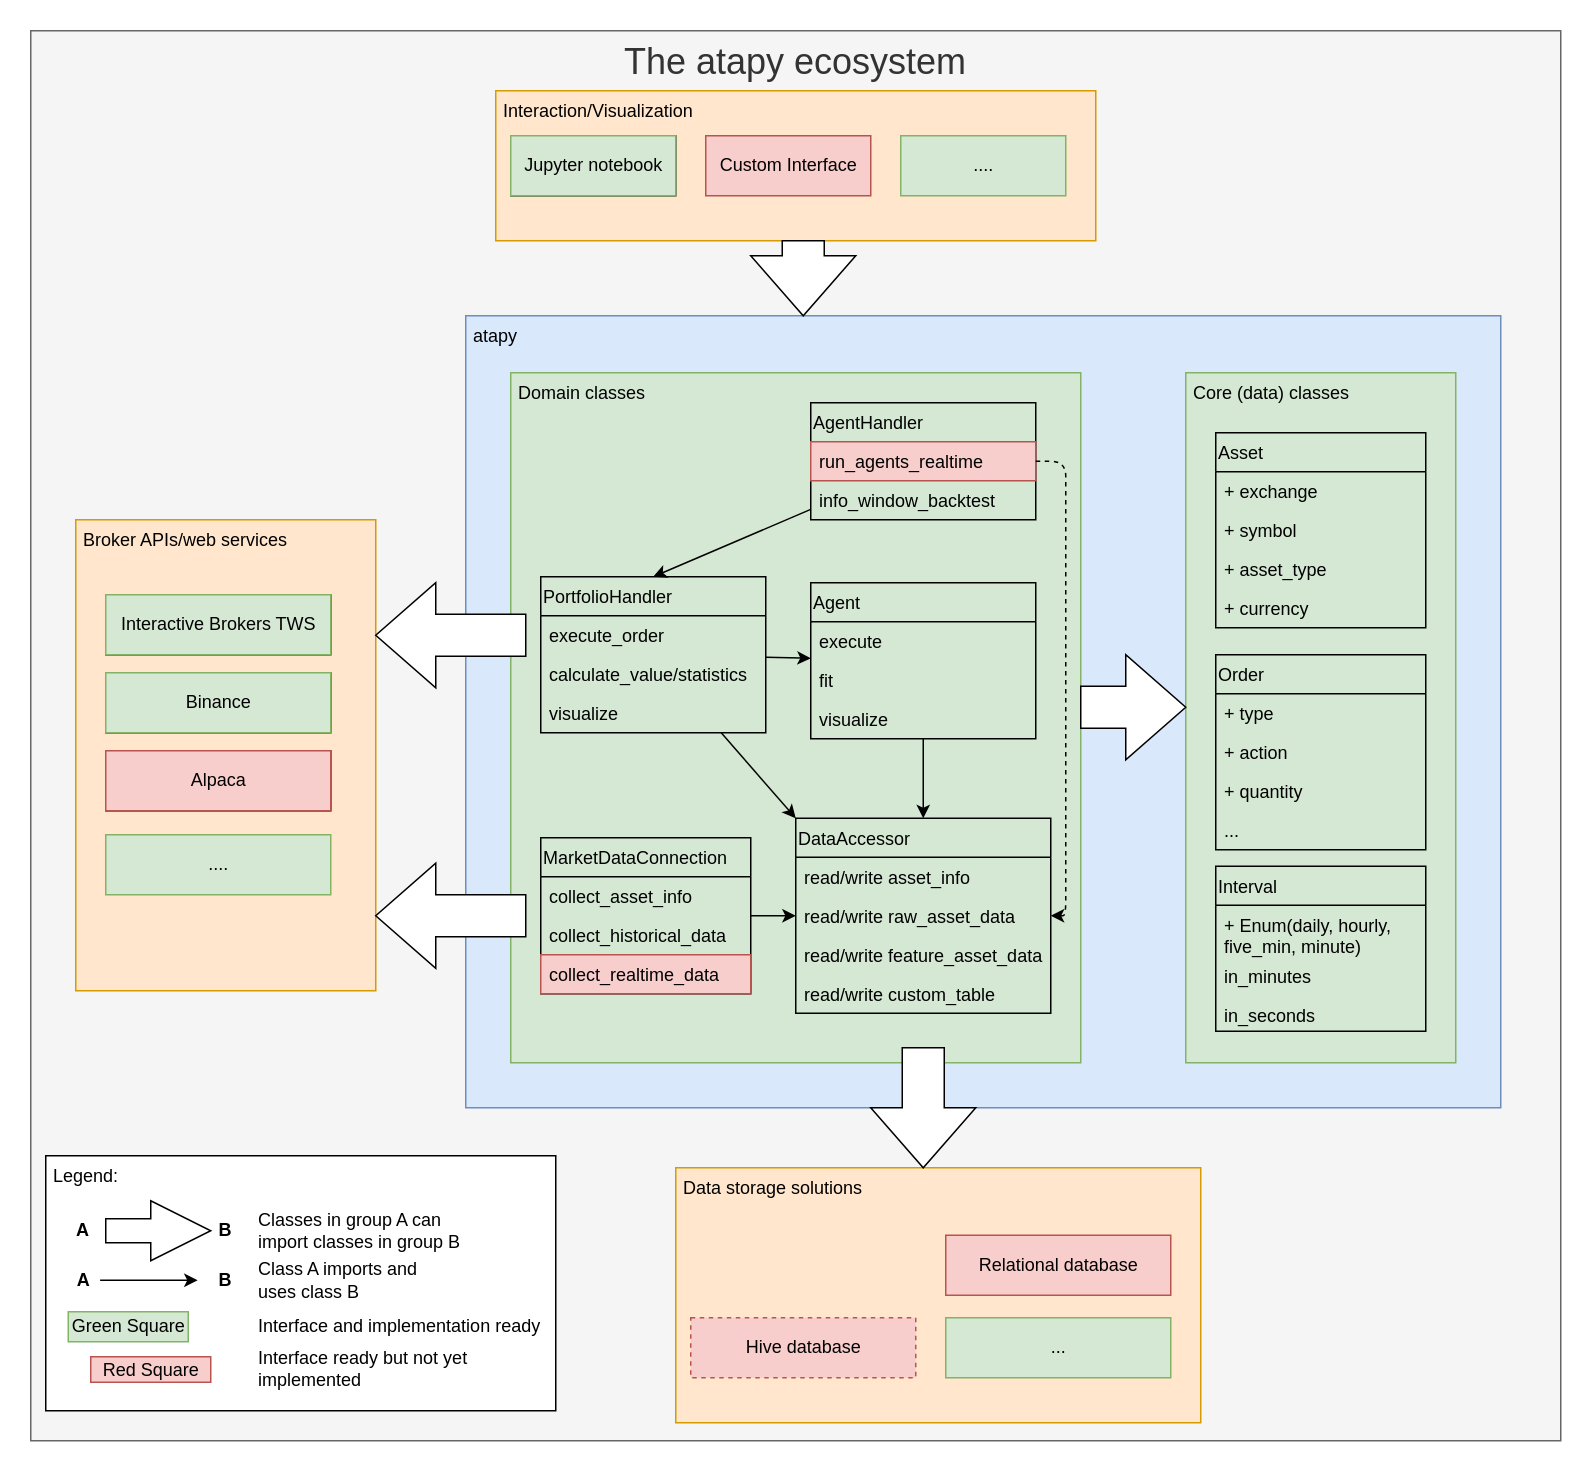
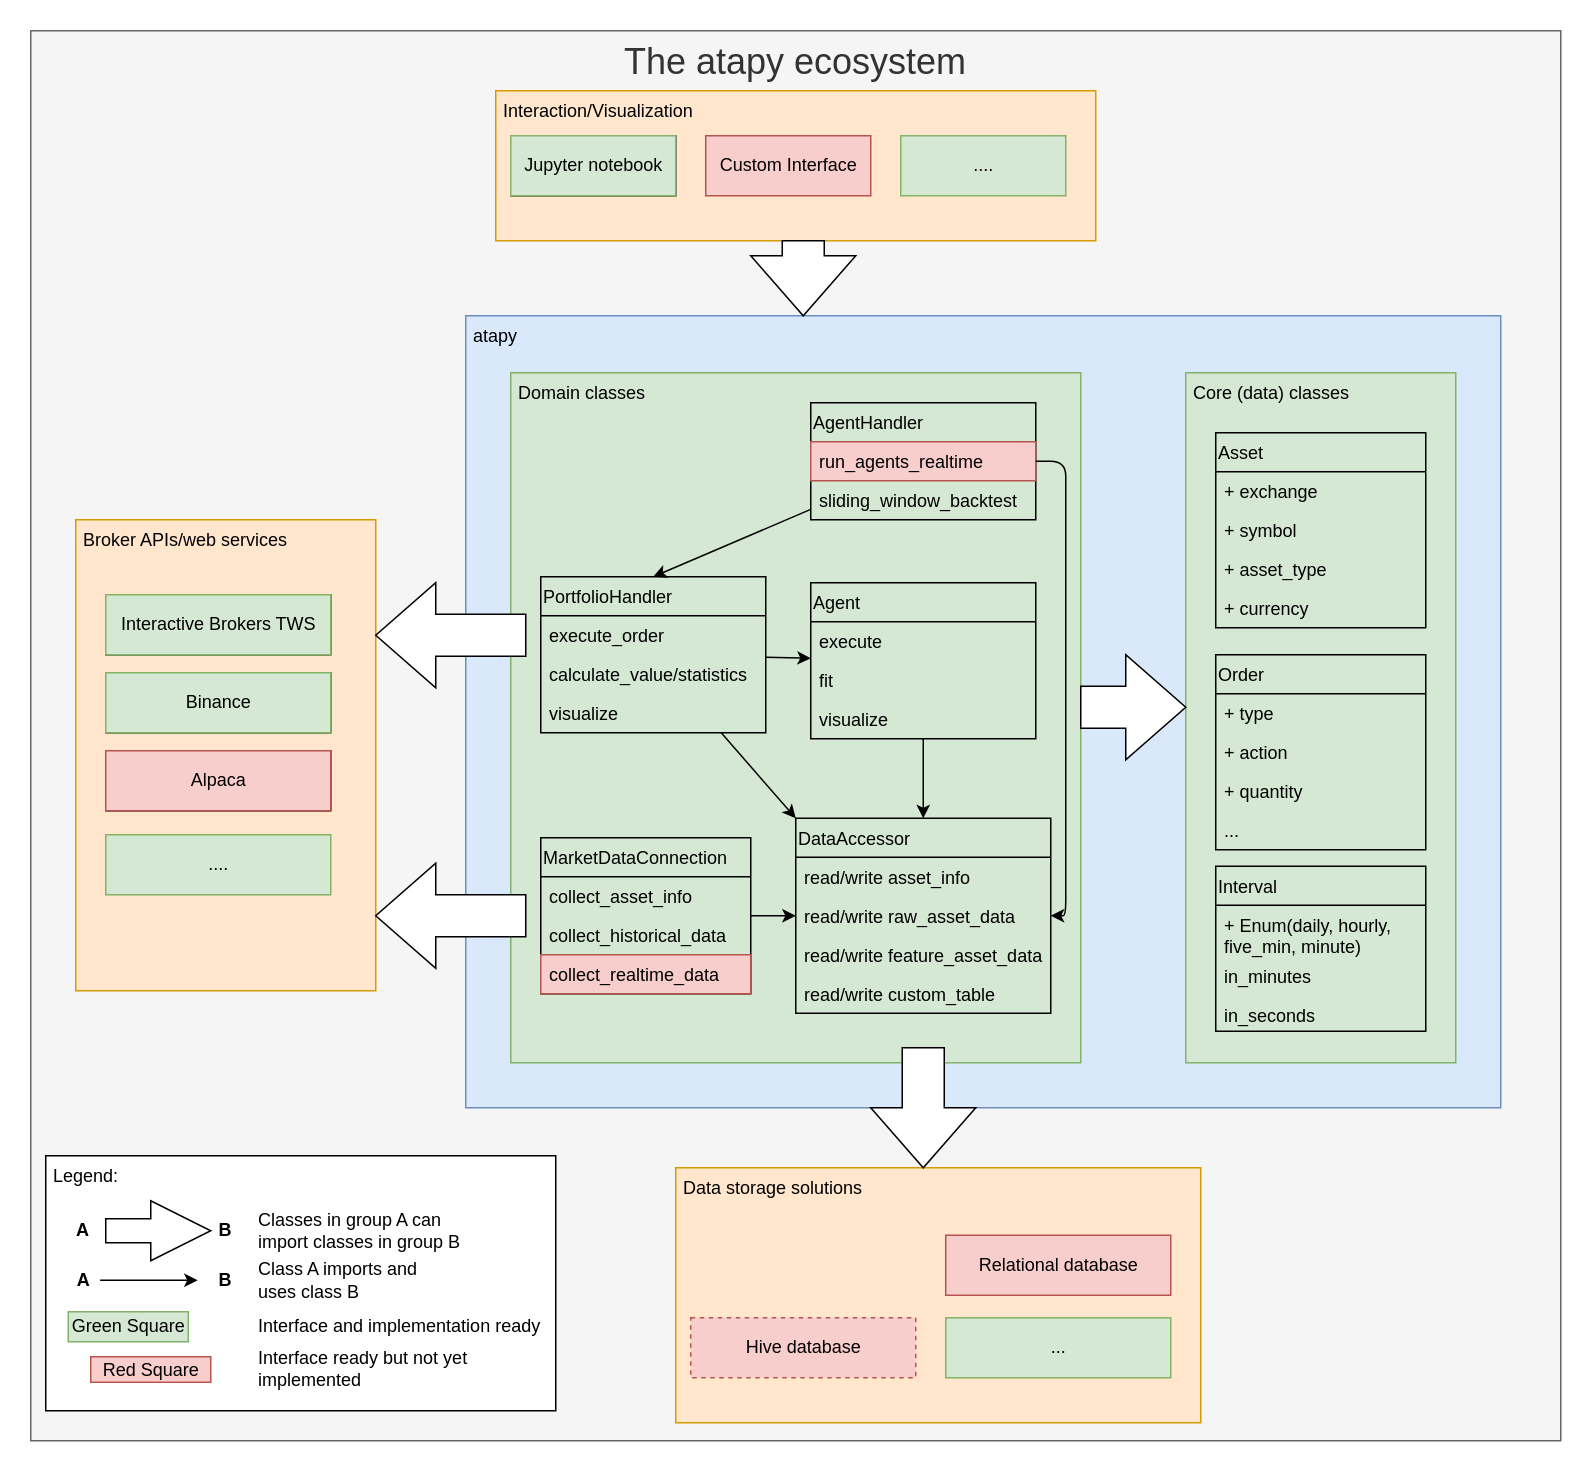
node "info_window_backtest": label "info_window_backtest" -> "sliding_window_backtest"
edge "AgentHandler" -> "read/write raw_asset_data": style dashed -> solid
